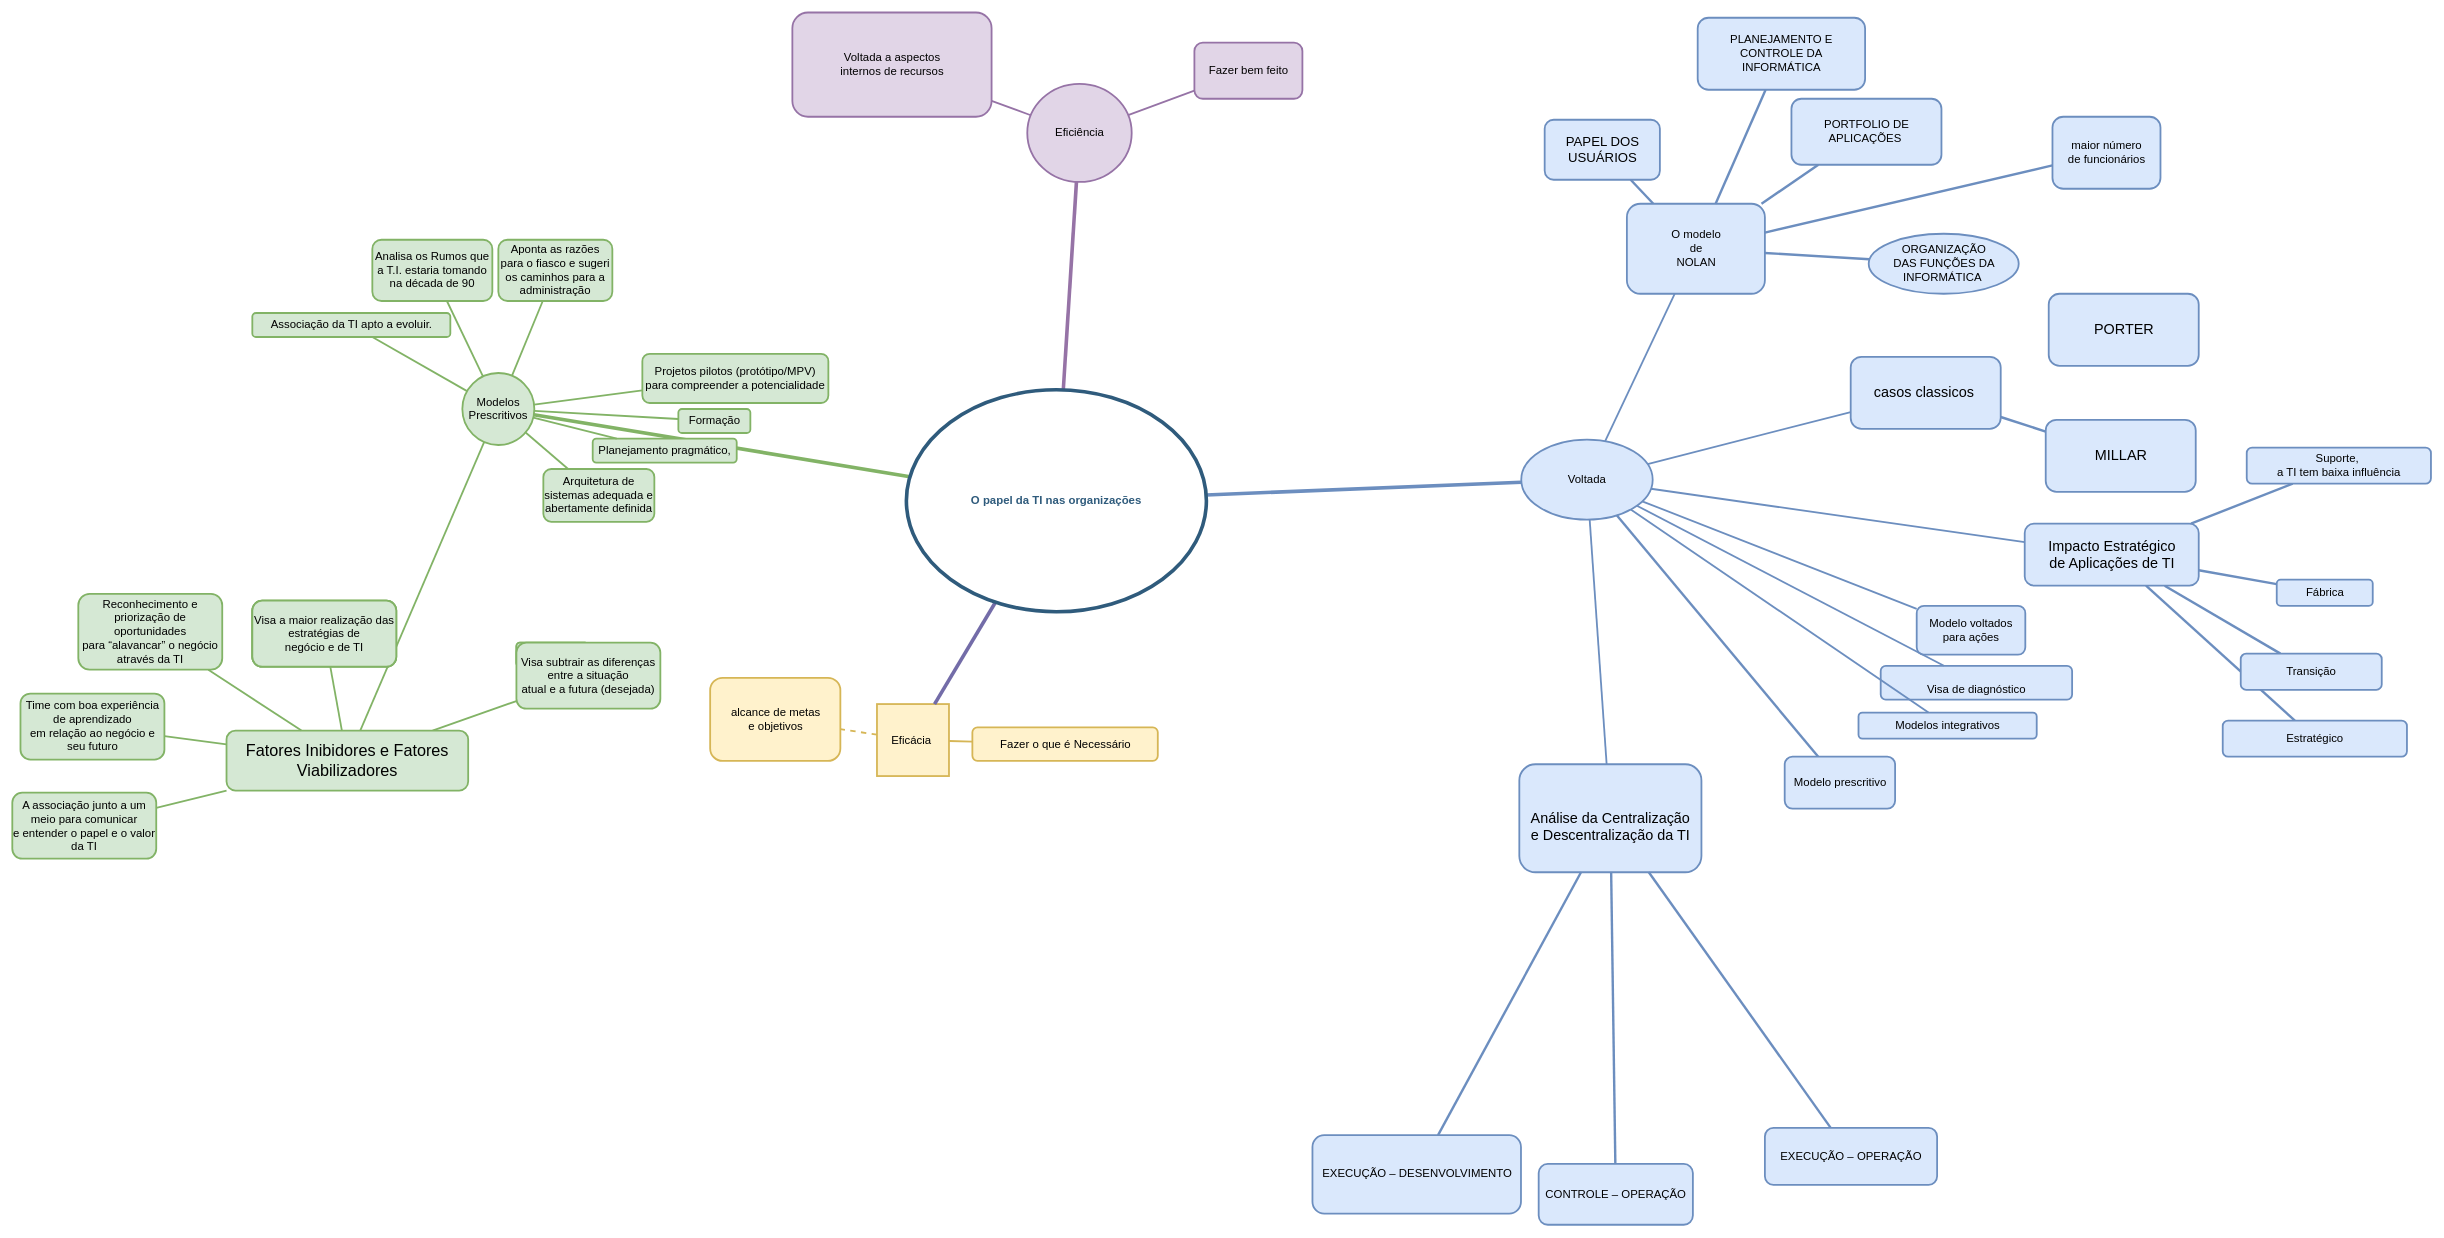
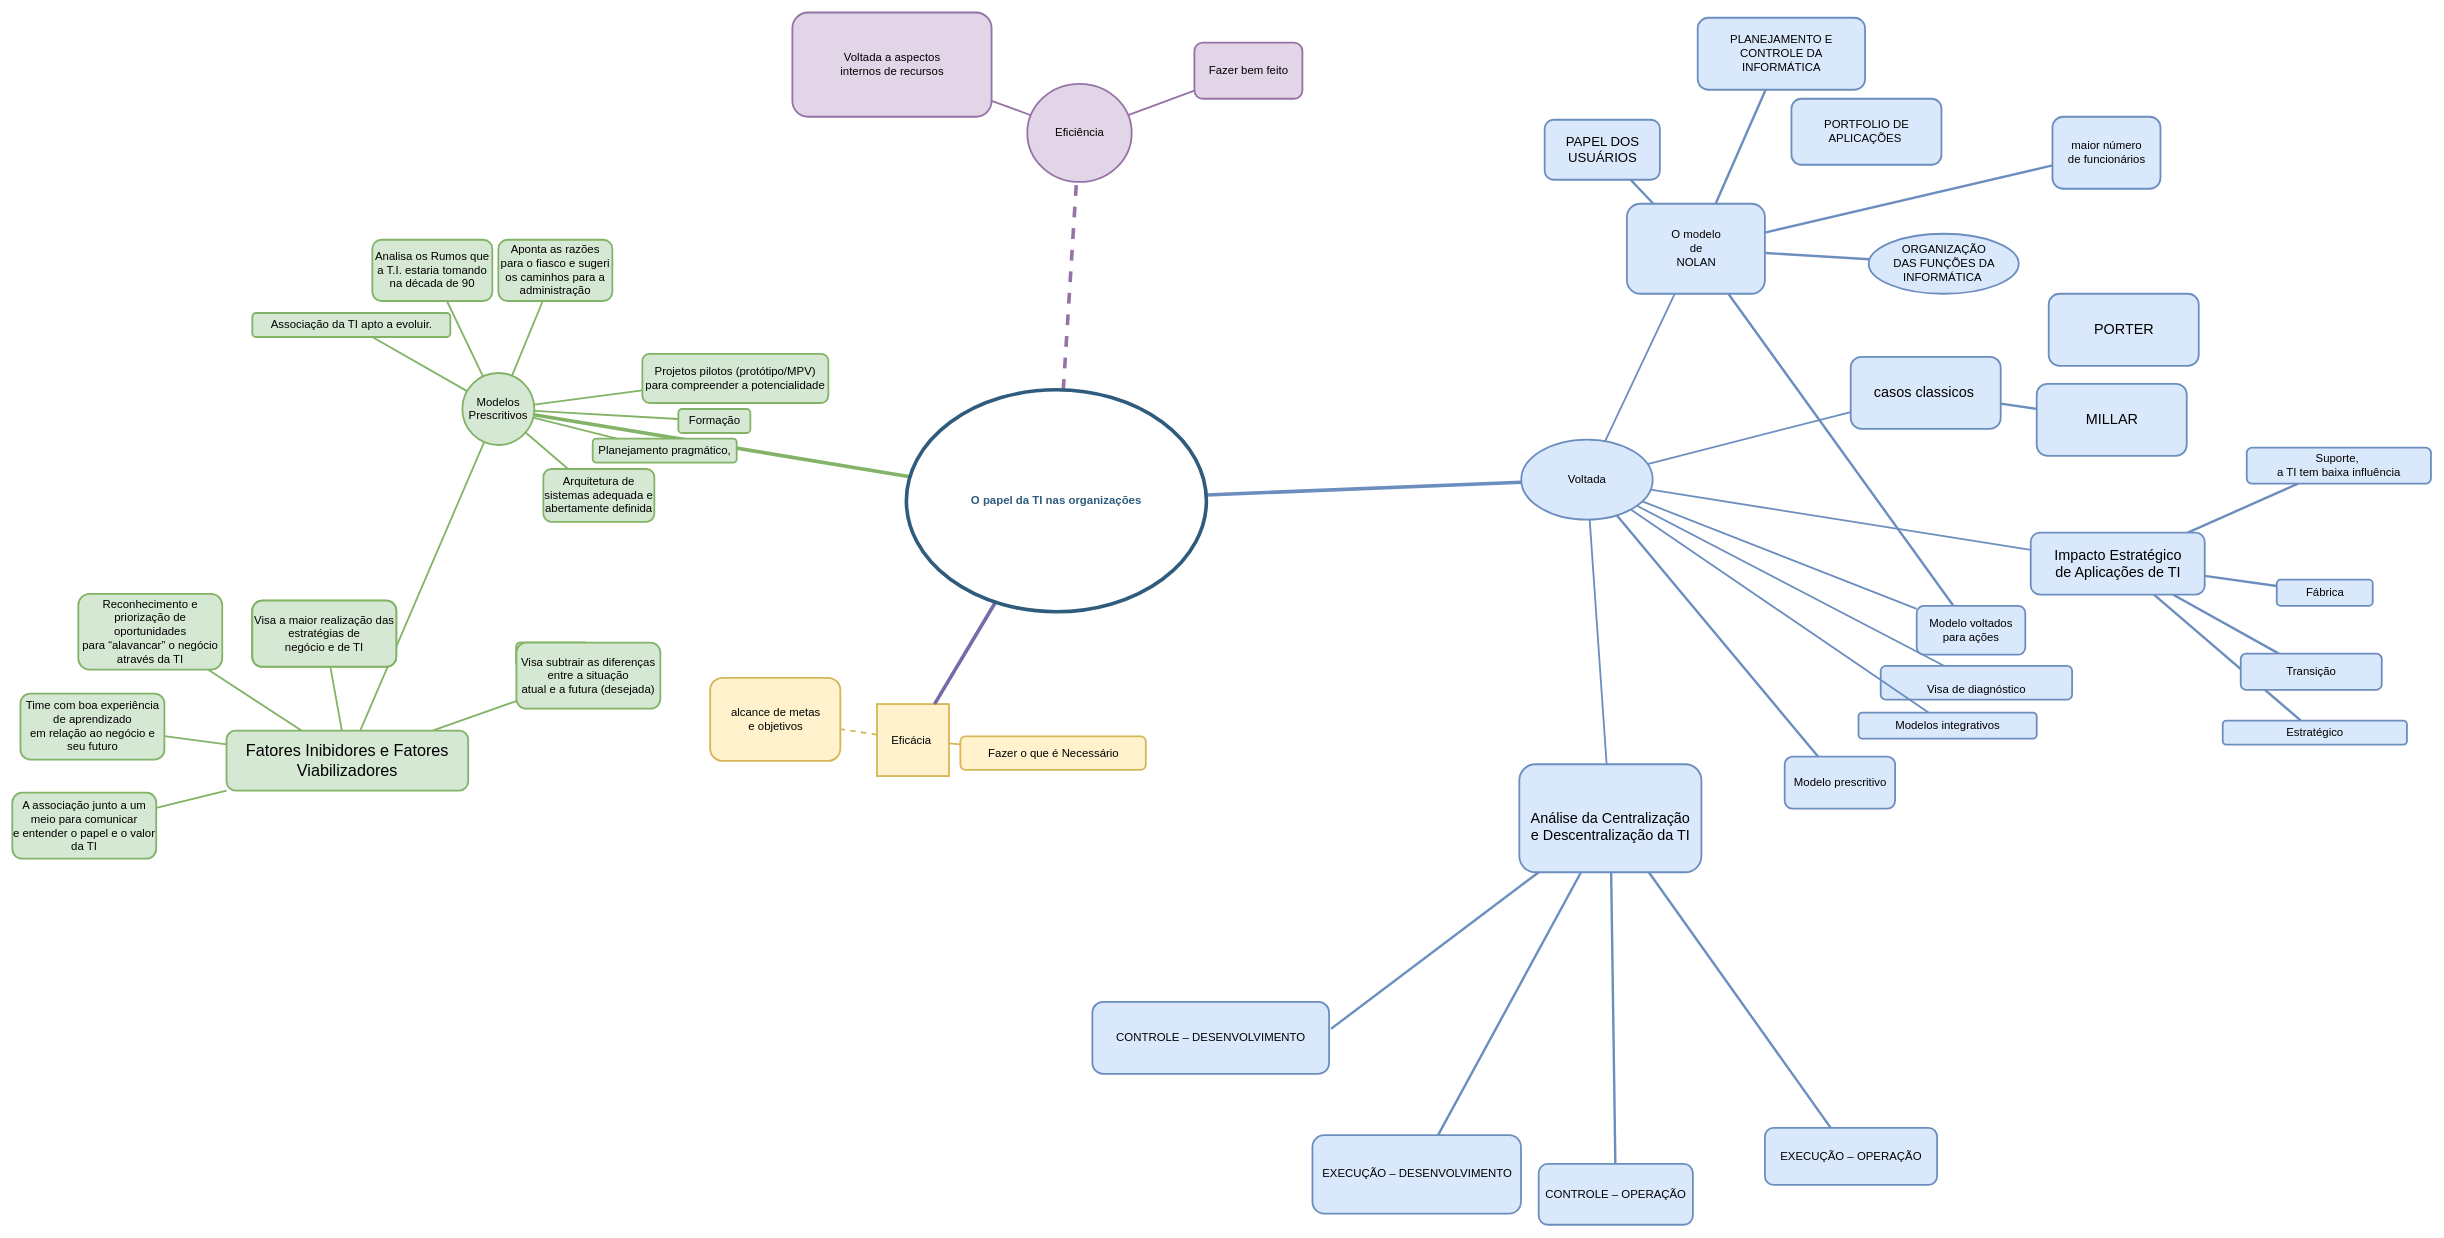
edge "PORTFOLIO DEAPLICAÇÕES" -- "O modelodeNOLAN": now "Modelo voltadospara ações" -- "O modelodeNOLAN"
edge "Eficiência" -- "O papel da TI nas organizações": style solid -> dashed
node "MILLAR": moved (2121, 456) -> (2112, 420)
node "Impacto Estratégico de Aplicações de TI": moved (2112, 555) -> (2118, 564)
node "Estratégico": size 184x36 -> 184x24
node "Fazer o que é Necessário": moved (1065, 744) -> (1053, 753)
edge "Análise da Centralização e Descentralização da TI" -- "CONTROLE – DESENVOLVIMENTO": added
node "CONTROLE – DESENVOLVIMENTO": added
